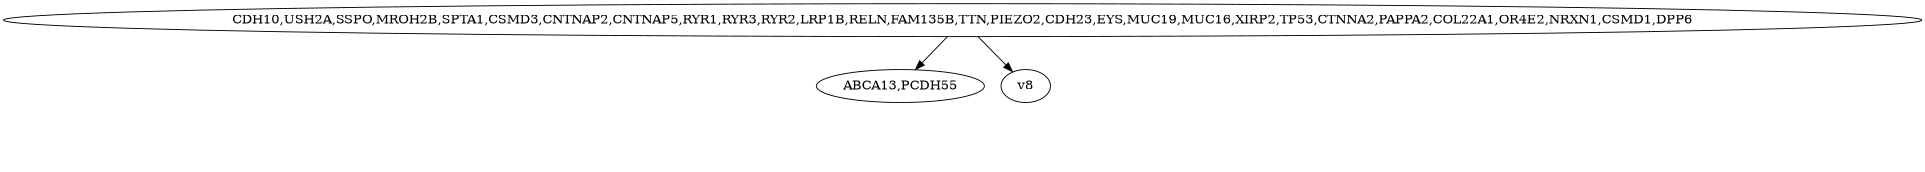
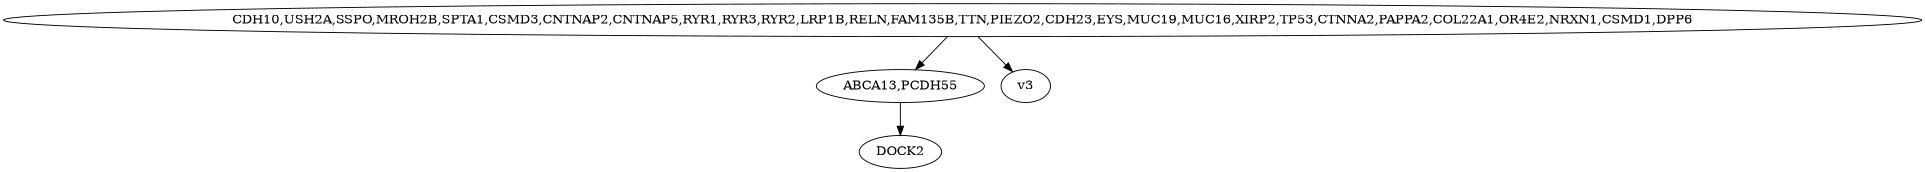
node "v8": label "v8" -> "v3"
node "DOCK2": added
